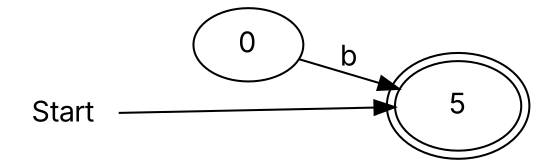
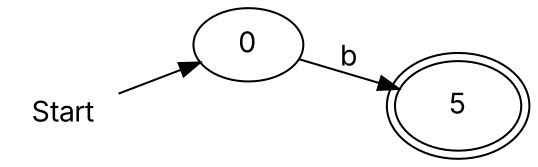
edge "Start" -> "5": now "Start" -> "0"
